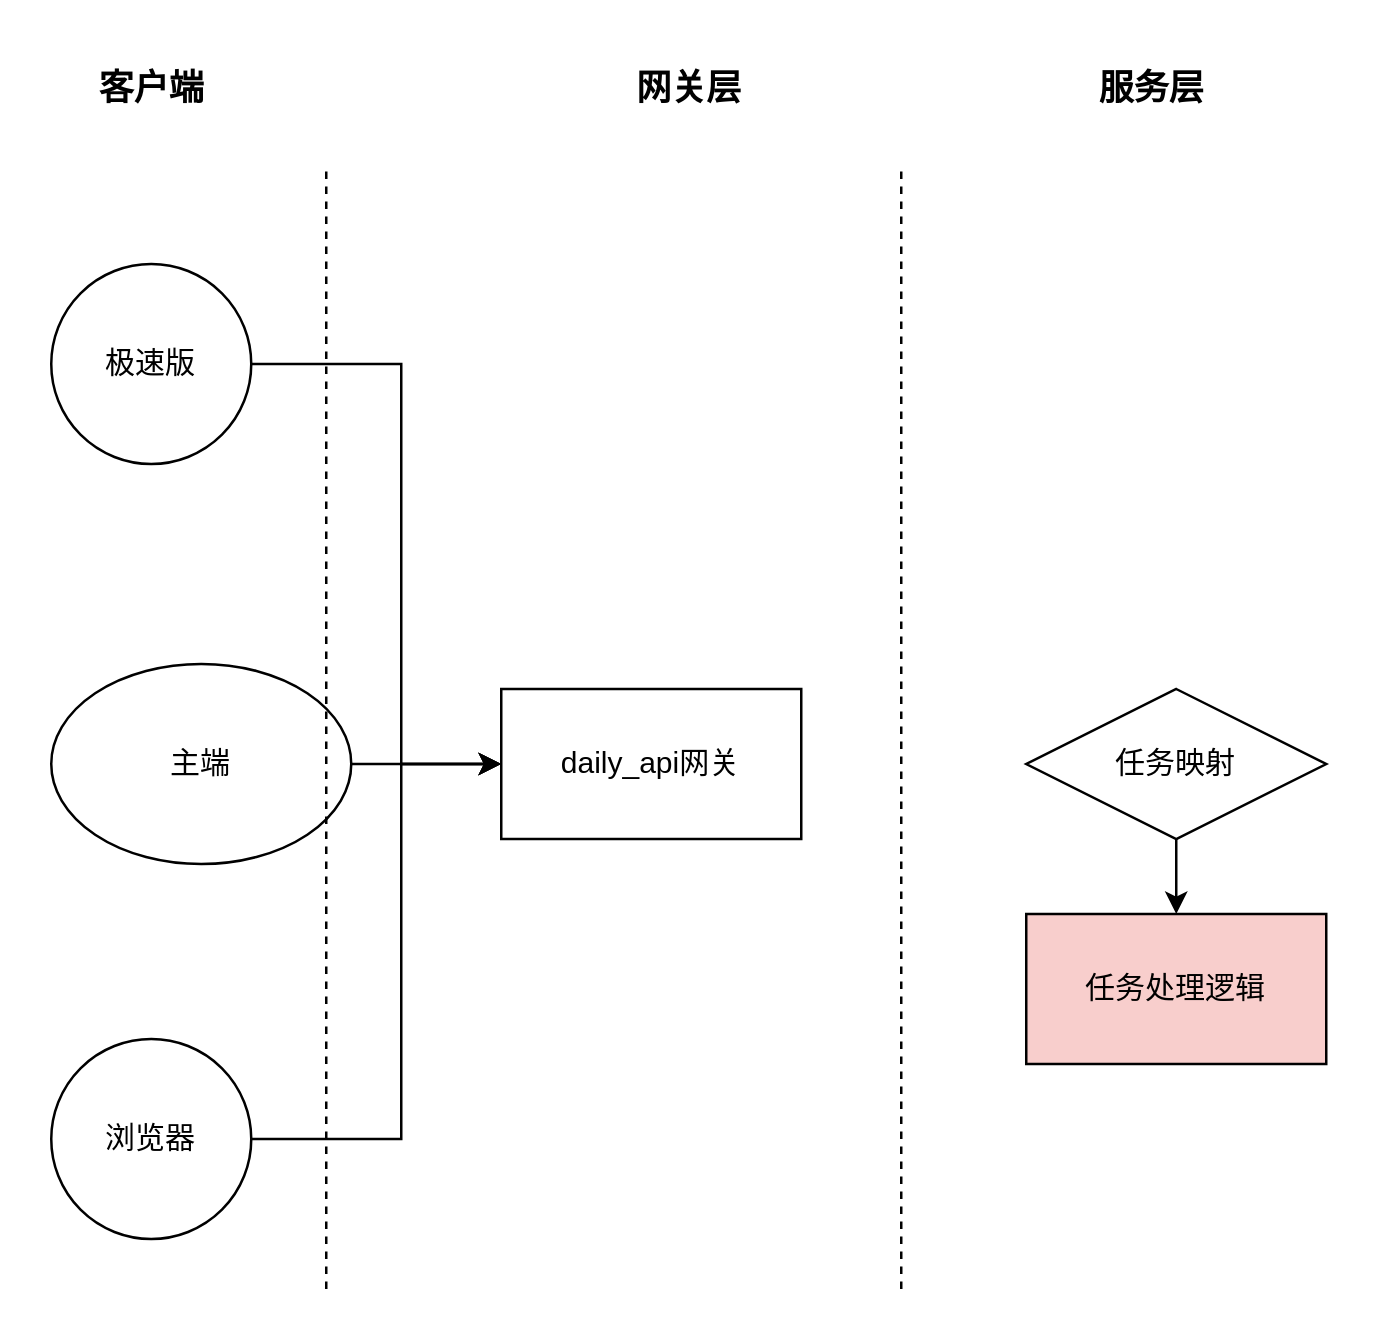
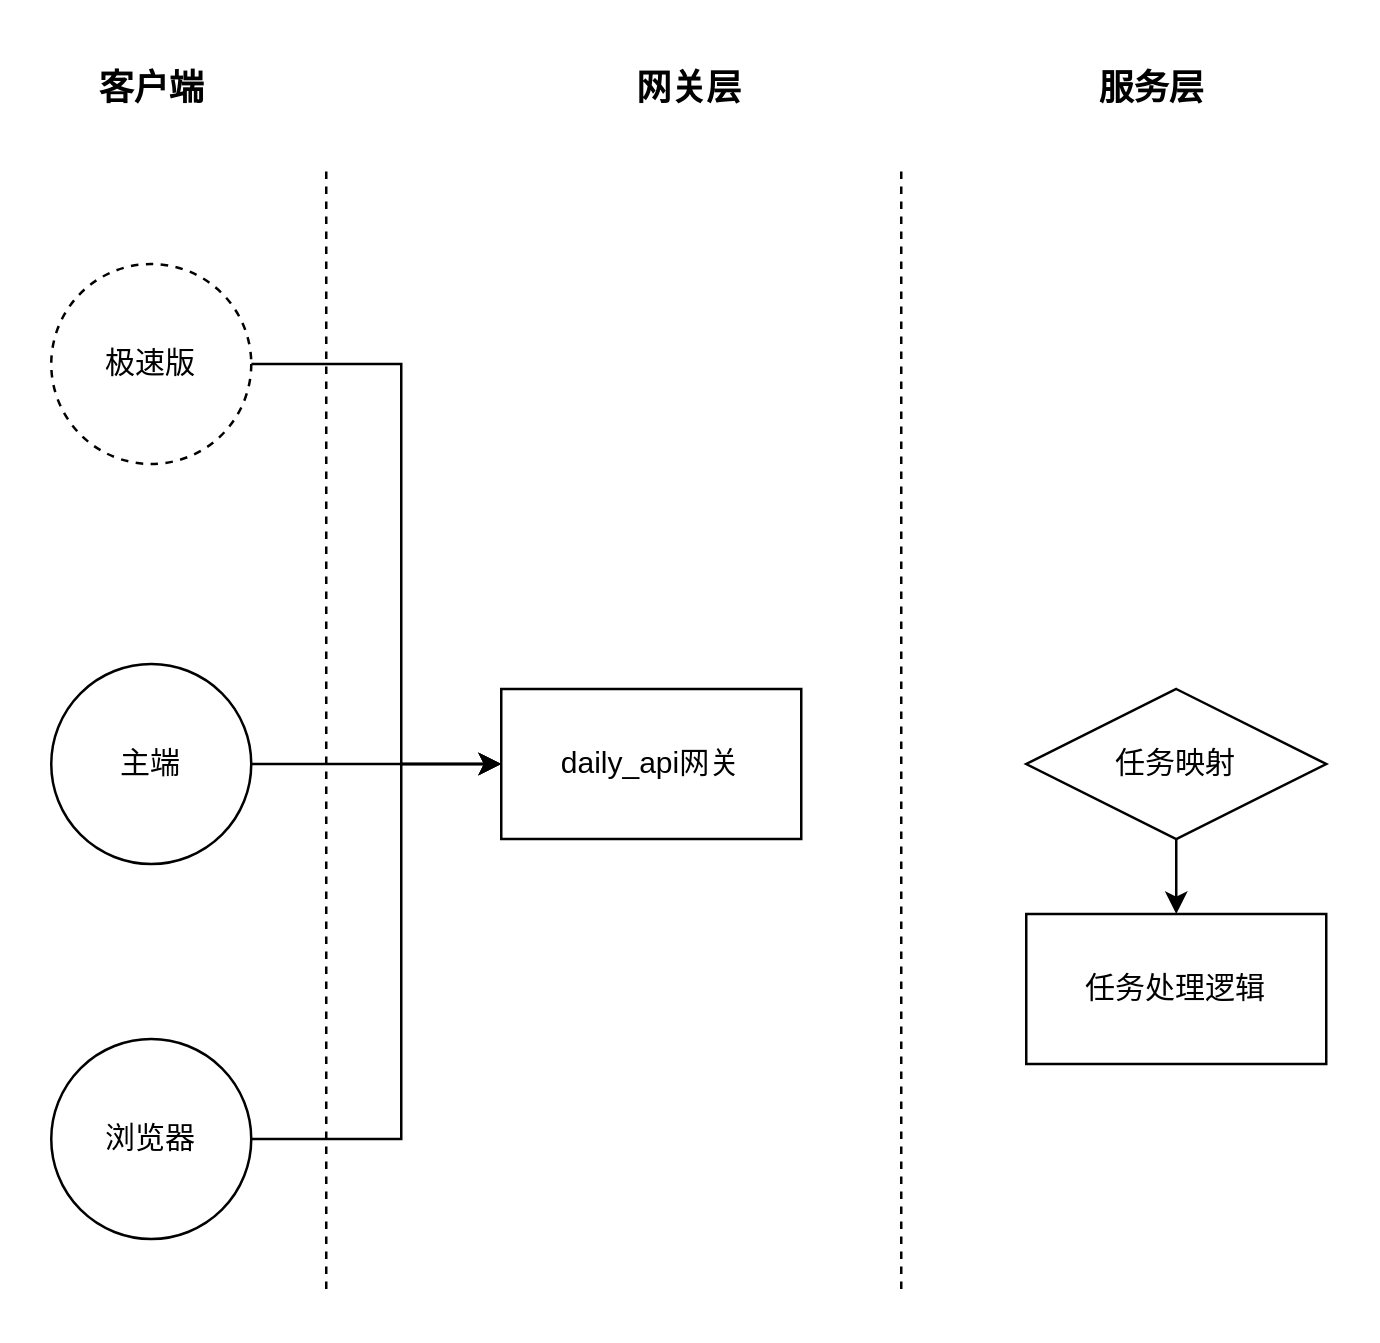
node "极速版": style solid -> dashed
node "主端": size 300x200 -> 200x200
node "任务处理逻辑": fillcolor #f8cecc -> #ffffff
